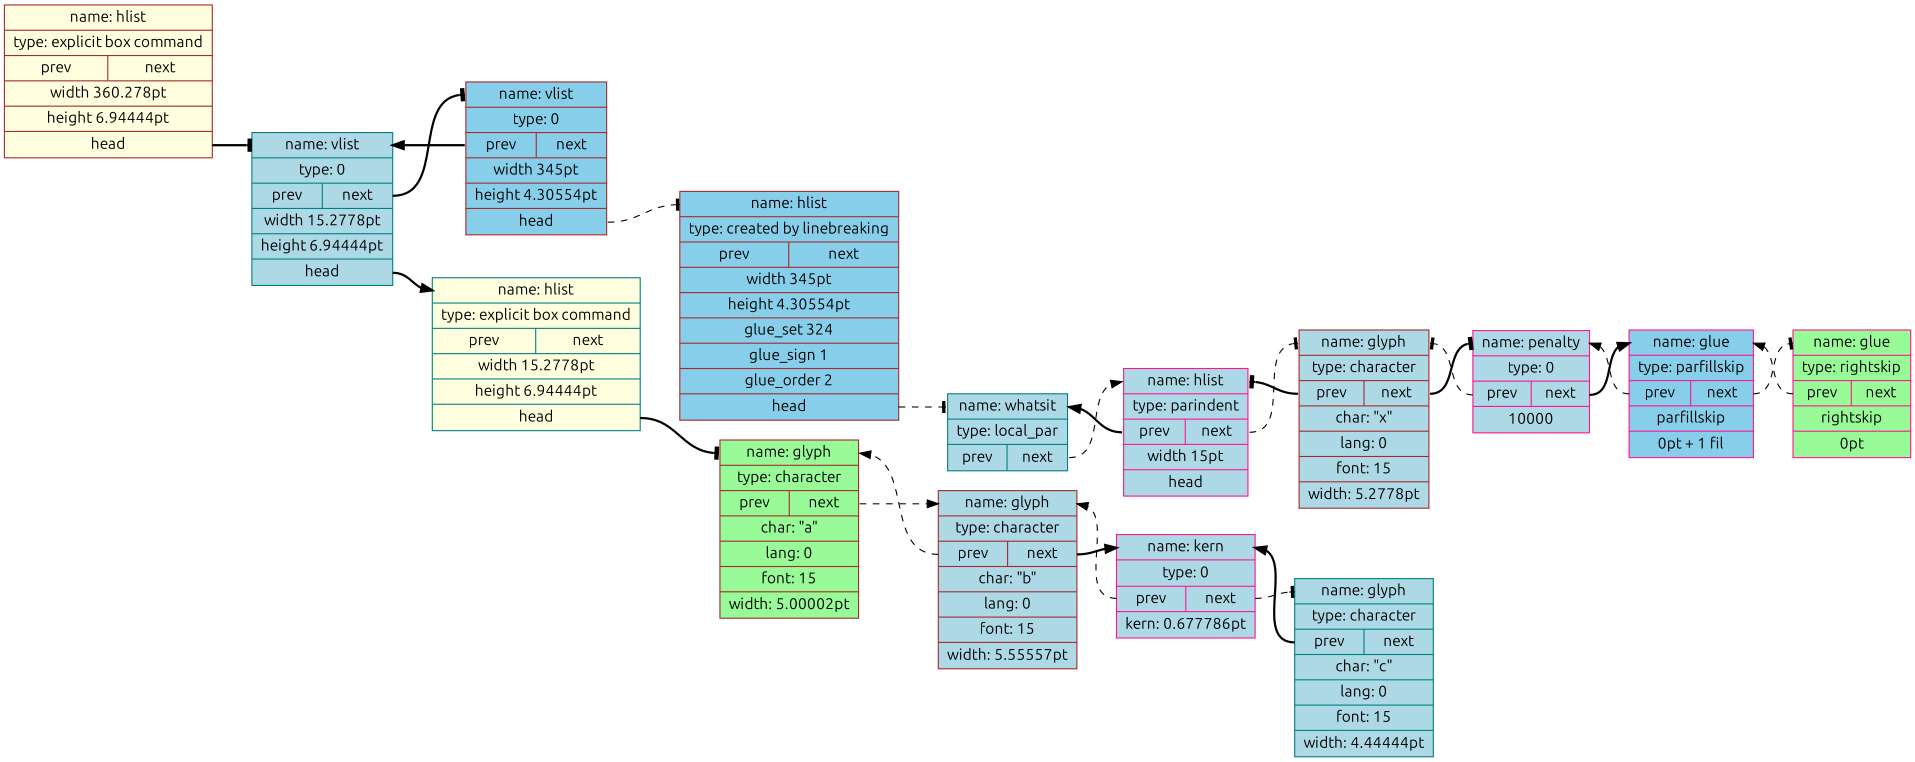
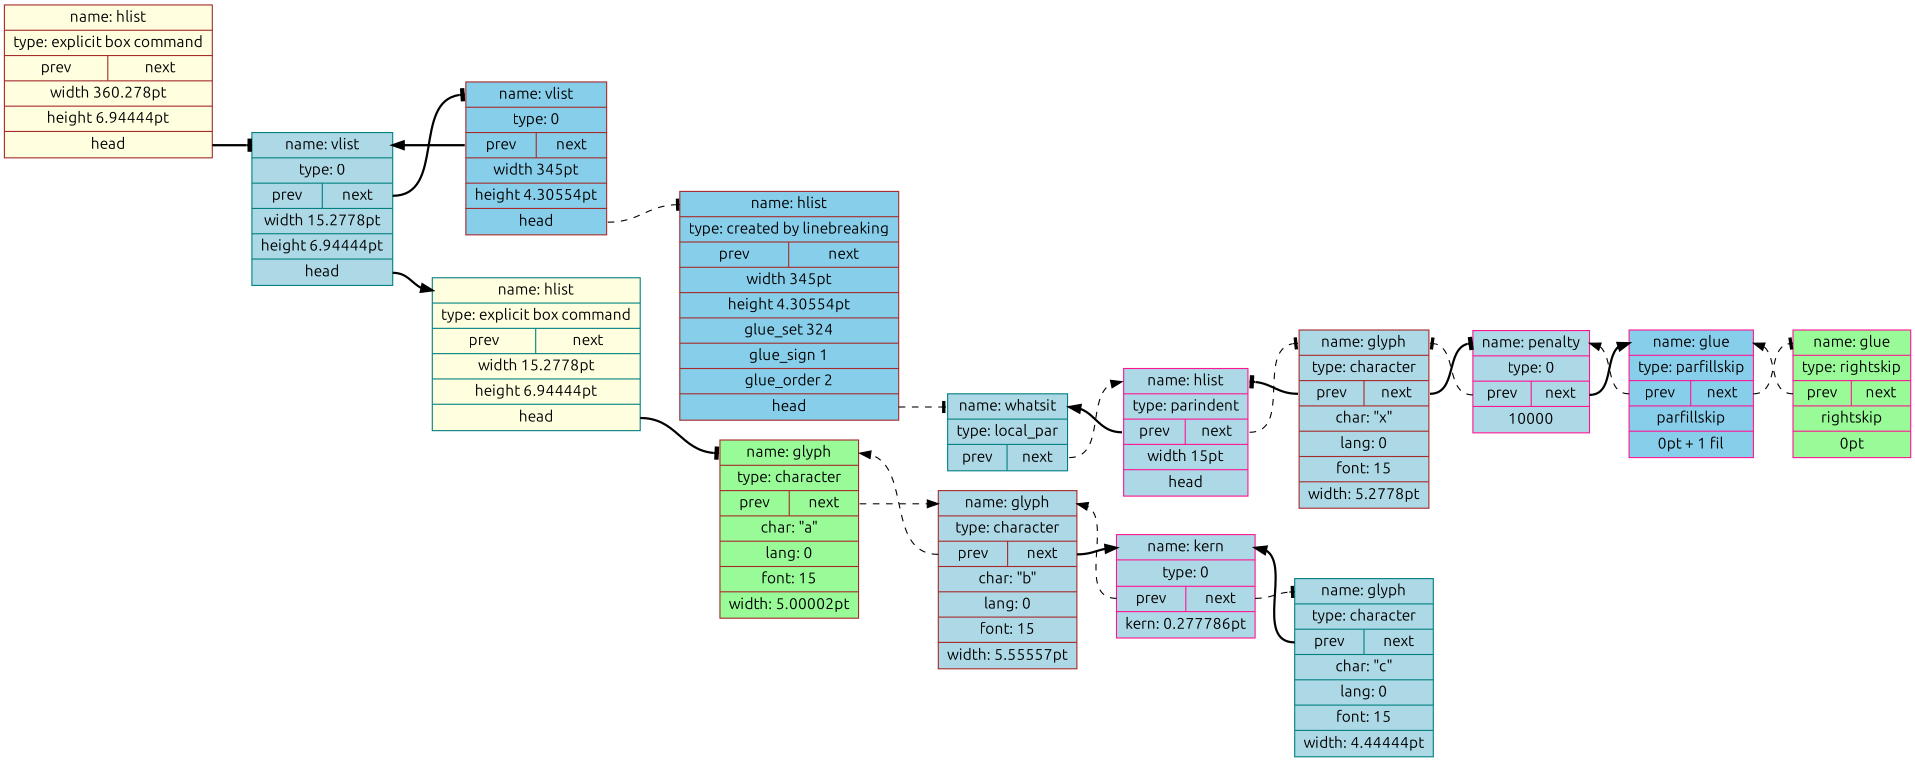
node "name: kern": text "kern: 0.677786pt" -> "kern: 0.277786pt"
